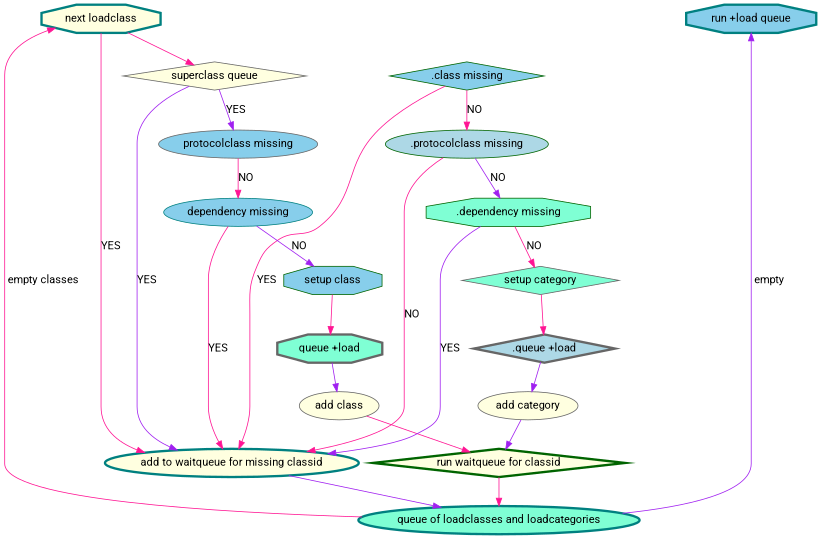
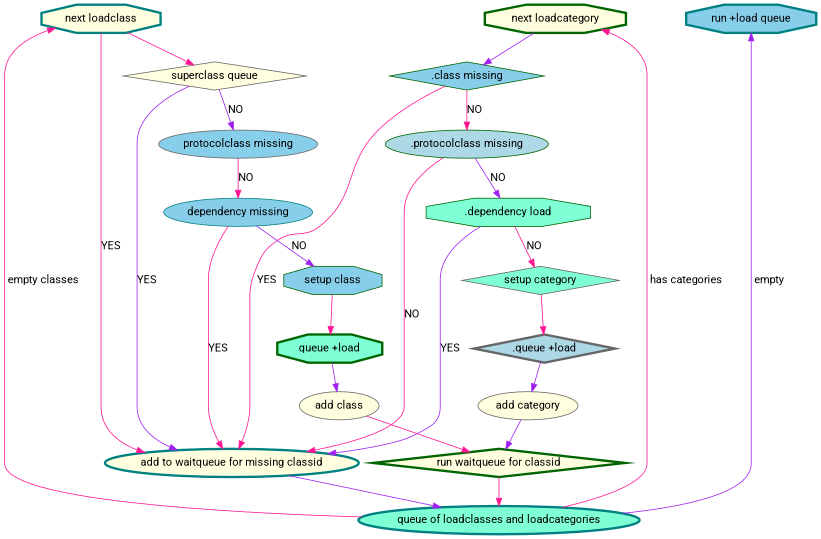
node "next loadcategory": added
edge "superclass queue" -> "protocolclass missing": label "YES" -> "NO"
node ".dependency missing": label ".dependency missing" -> ".dependency load"
node "queue +load": color gray40 -> darkgreen
